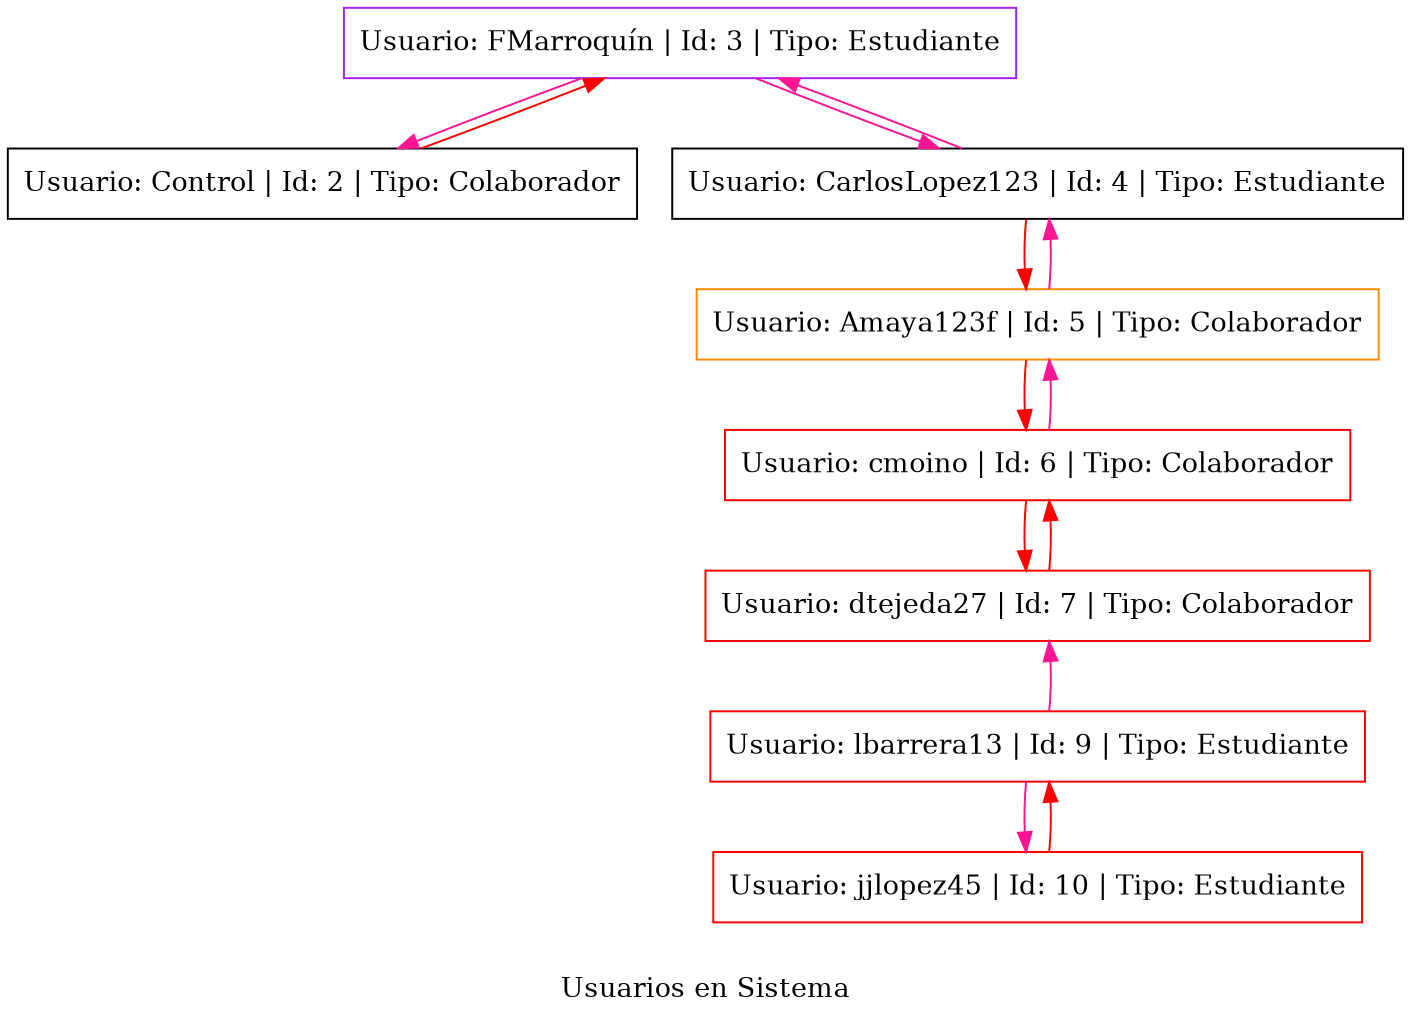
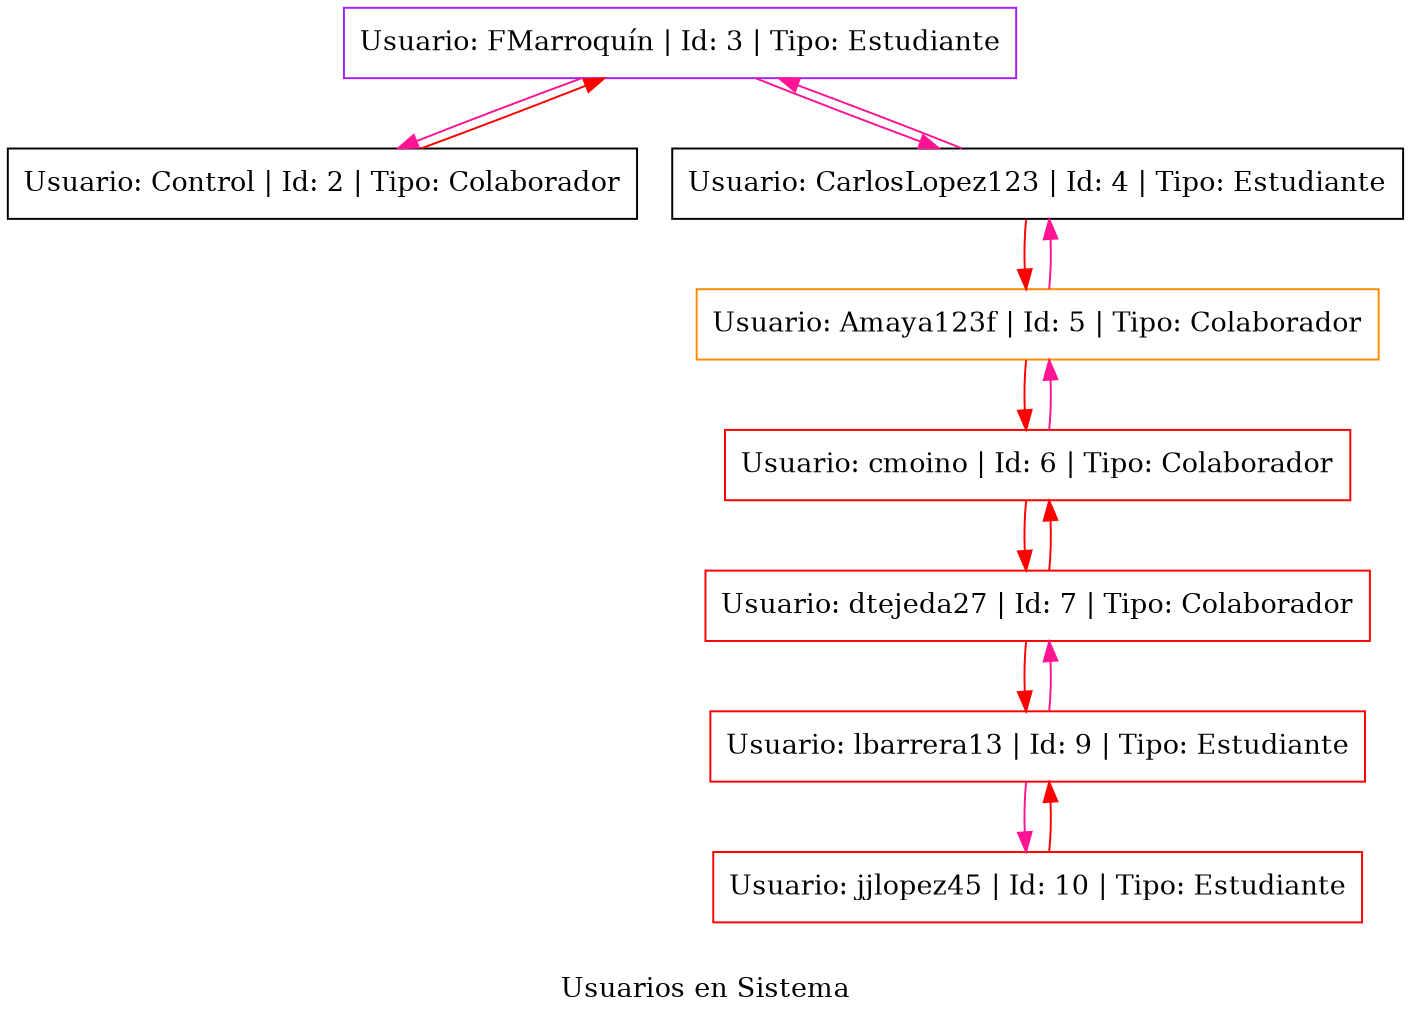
edge "Usuario: dtejeda27 | Id: 7 | Tipo: Colaborador" -> "Usuario: lbarrera13 | Id: 9 | Tipo: Estudiante": added
